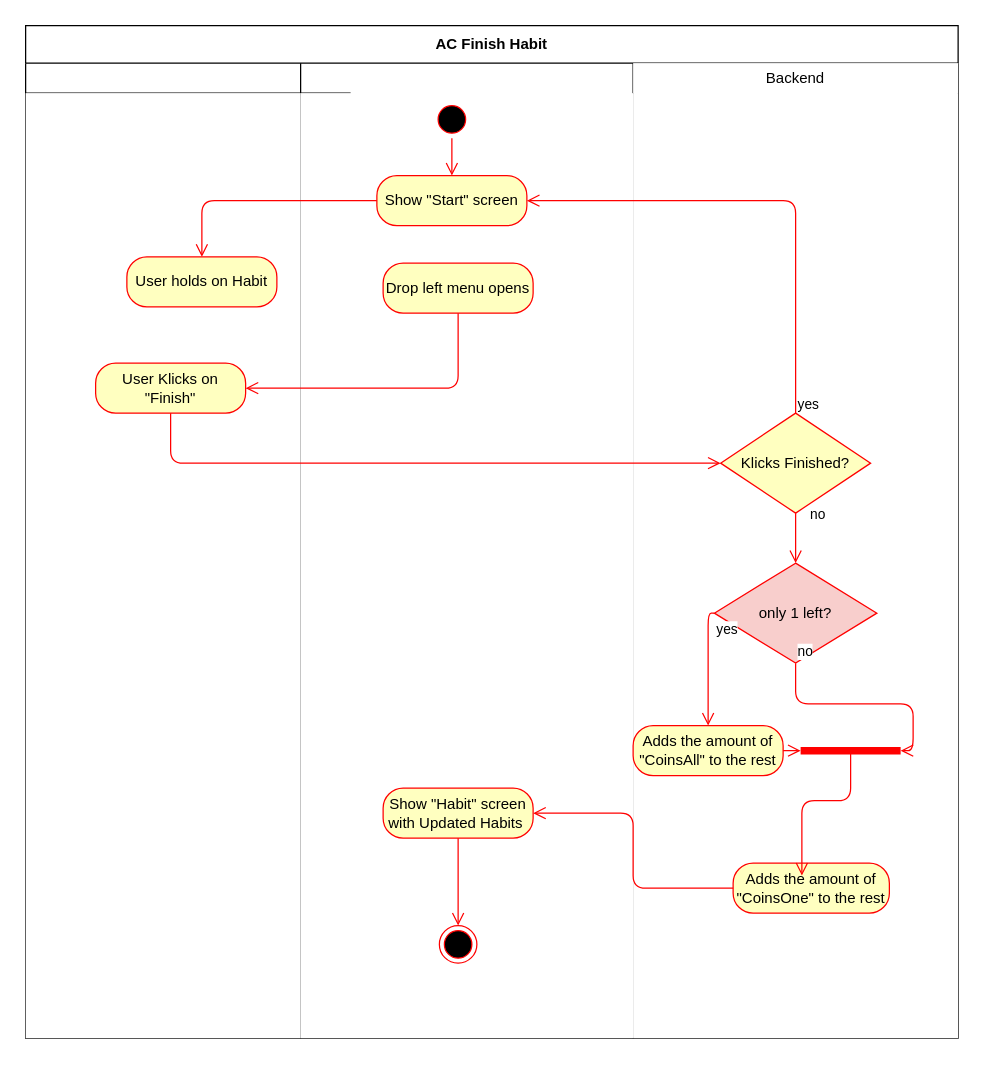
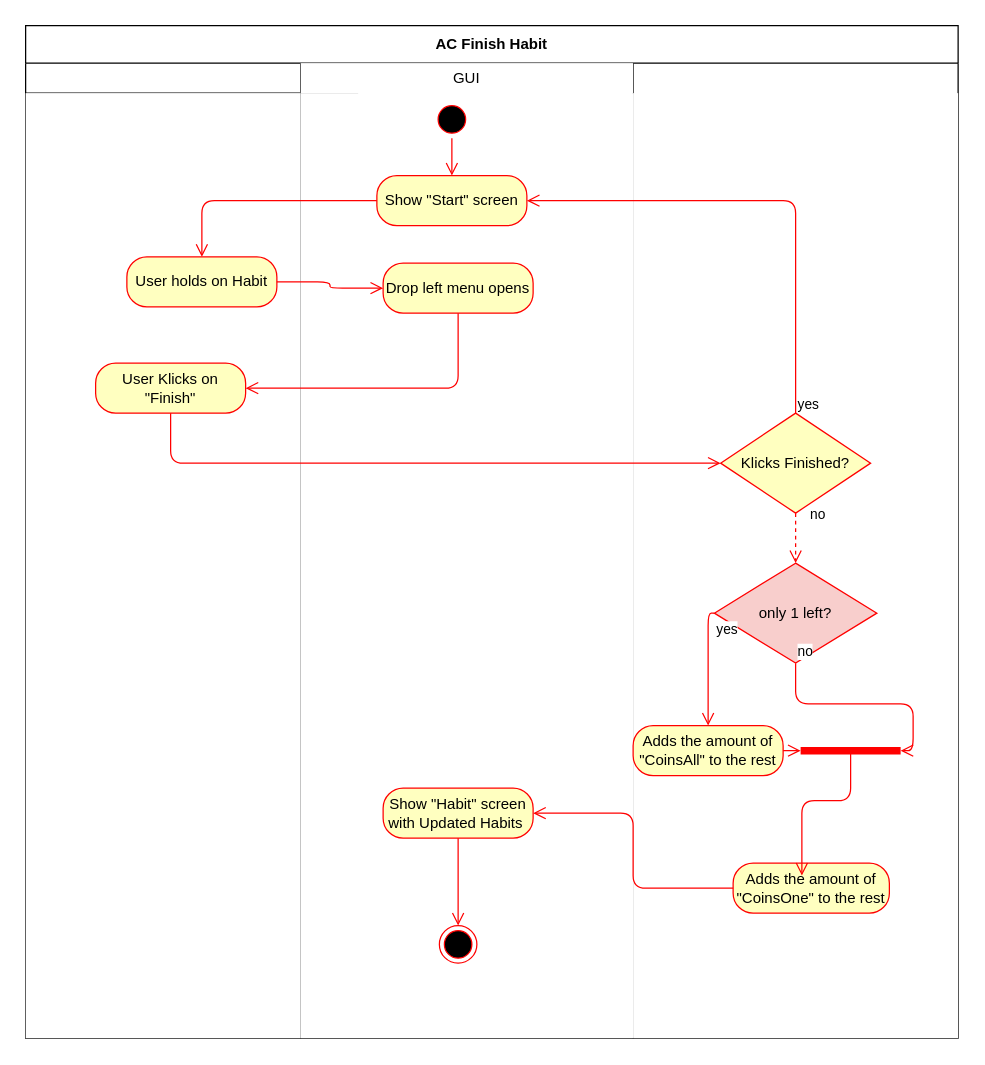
node "GUI": added
node "Backend": removed
edge "User holds on Habit" -> "Drop left menu opens": added
edge "Klicks Finished?" -> "only 1 left?": style solid -> dashed
